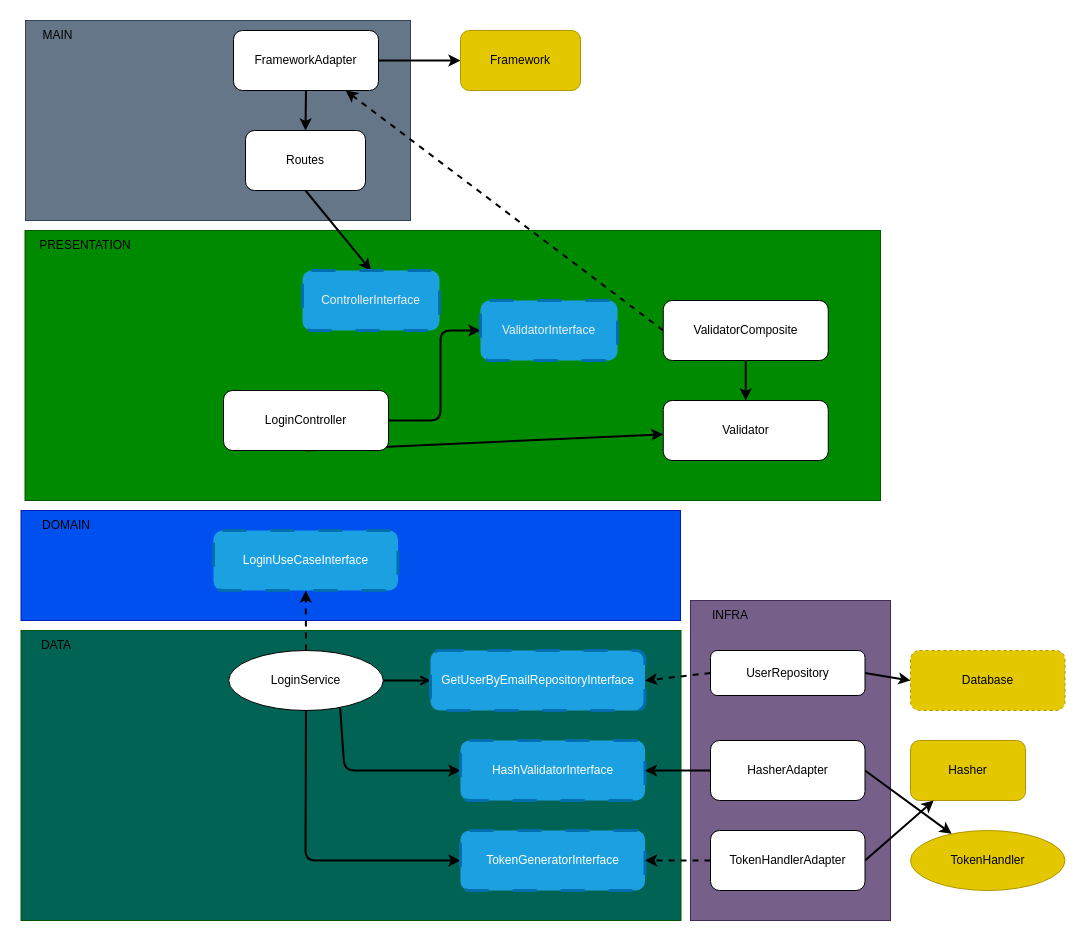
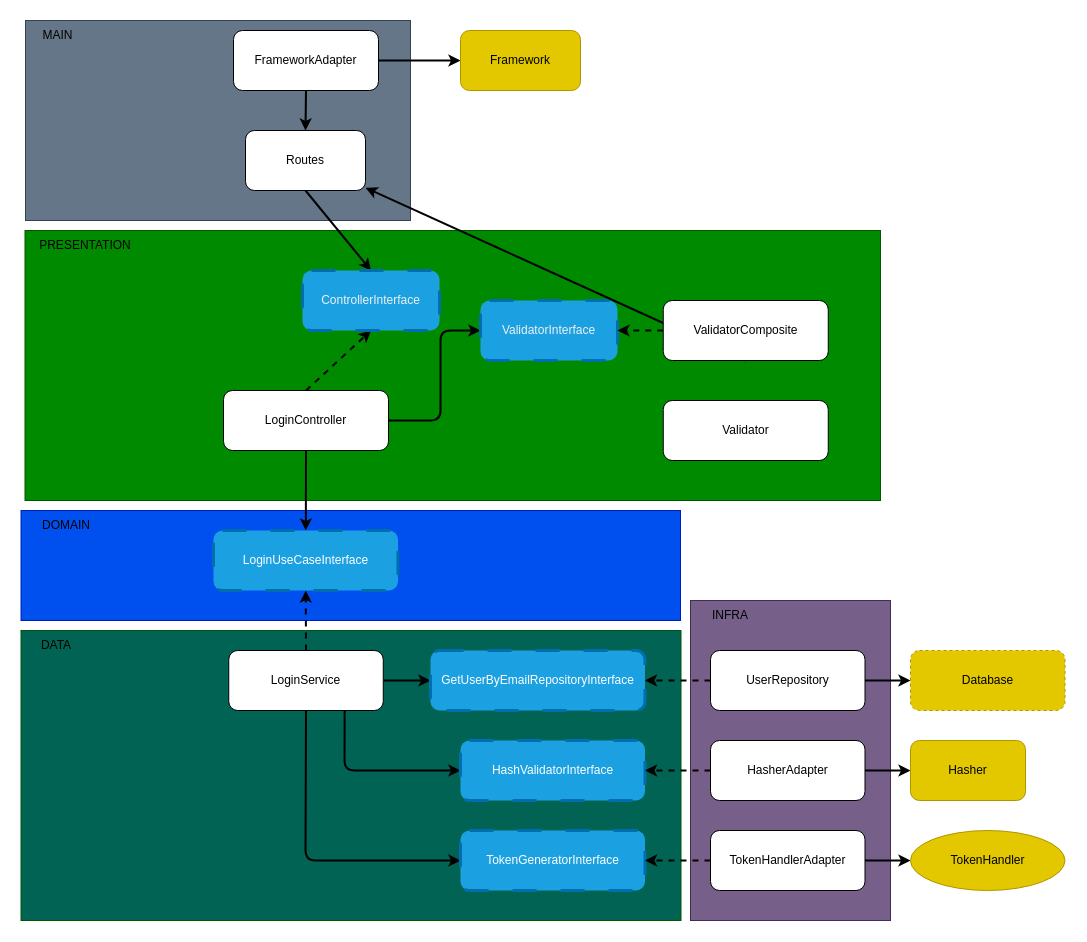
edge "ValidatorComposite" -> "FrameworkAdapter": now "ValidatorComposite" -> "ValidatorInterface"
edge "LoginController" -> "ControllerInterface": added
edge "ValidatorComposite" -> "Validator": now "ValidatorComposite" -> "Routes"
edge "LoginController" -> "Validator": now "LoginController" -> "LoginUseCaseInterface"
node "UserRepository": size 155x45 -> 155x60
node "LoginService": shape ellipse -> rounded rectangle
edge "LoginService" -> "GetUserByEmailRepositoryInterface": arrowhead open -> classic
edge "HasherAdapter" -> "HashValidatorInterface": style solid -> dashed
edge "HasherAdapter" -> "TokenHandler": now "HasherAdapter" -> "Hasher"
edge "TokenHandlerAdapter" -> "Hasher": now "TokenHandlerAdapter" -> "TokenHandler"
